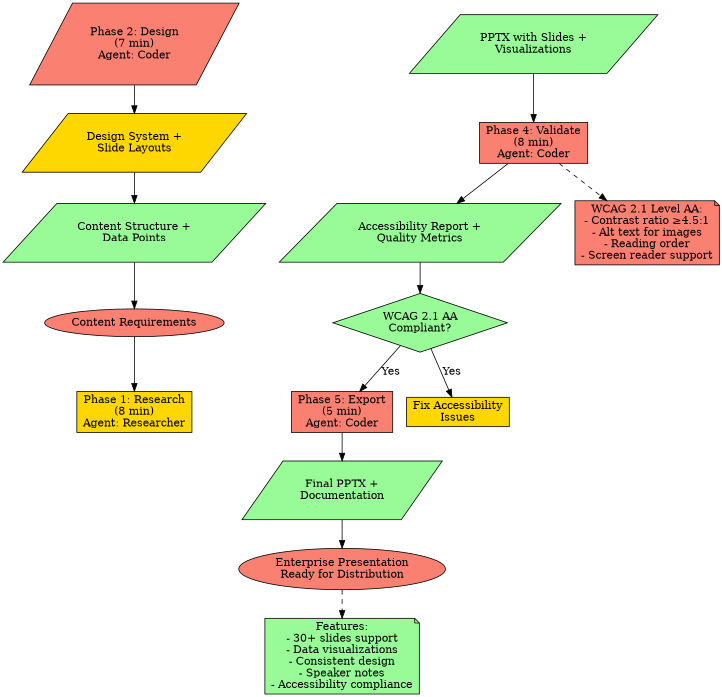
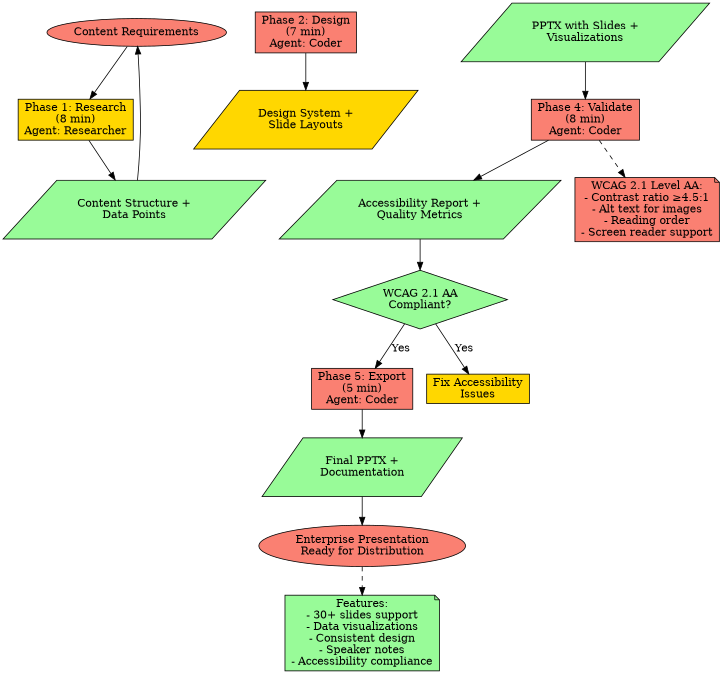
node "Phase 2: Design (7 min) Agent: Coder": shape parallelogram -> box
edge "Design System + Slide Layouts" -> "Content Structure + Data Points": now "Phase 1: Research (8 min) Agent: Researcher" -> "Content Structure + Data Points"
